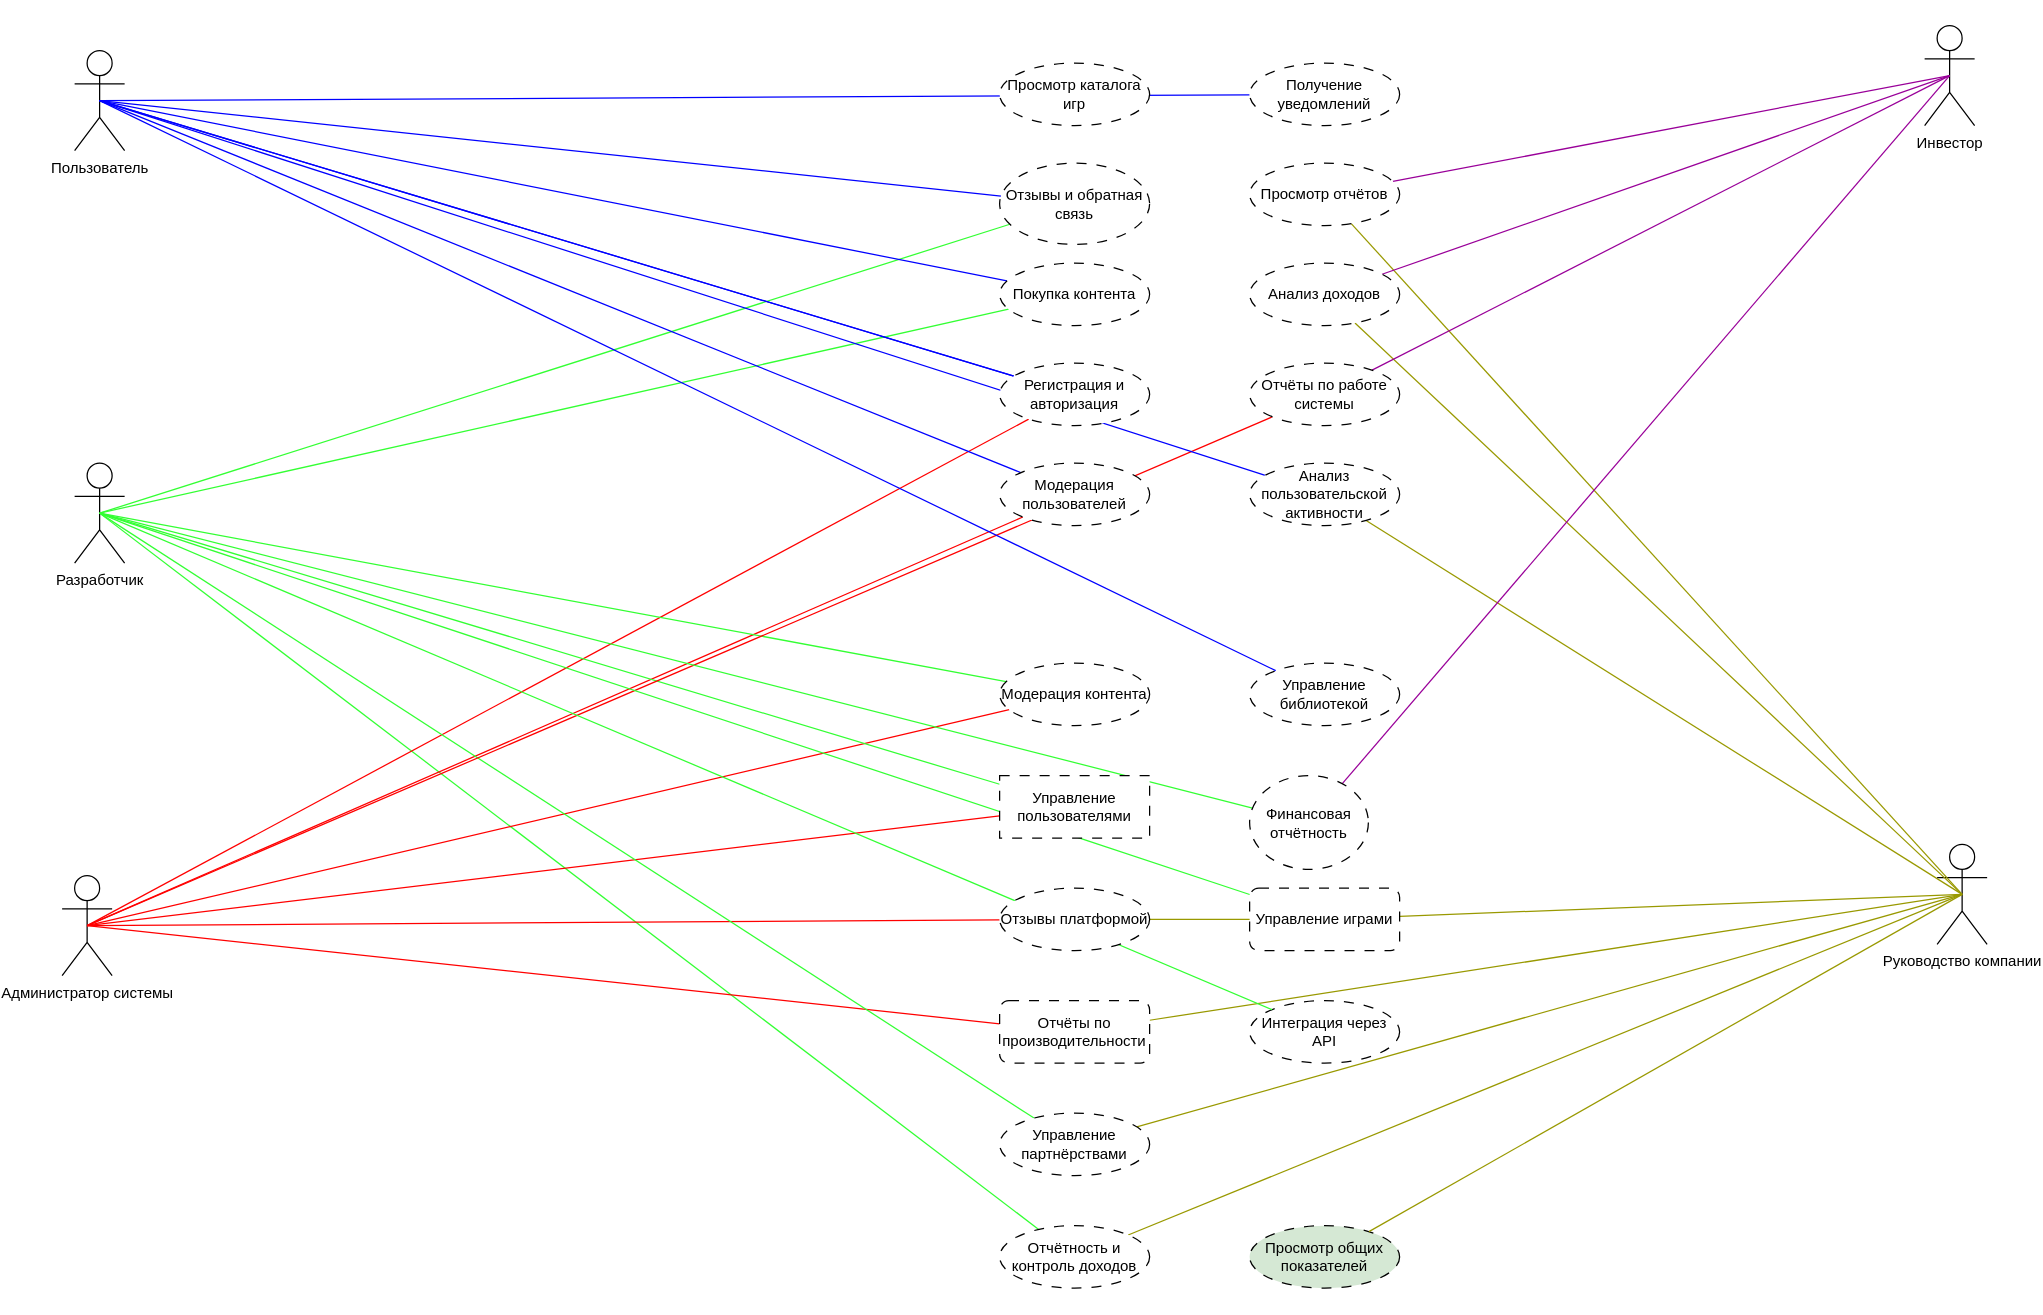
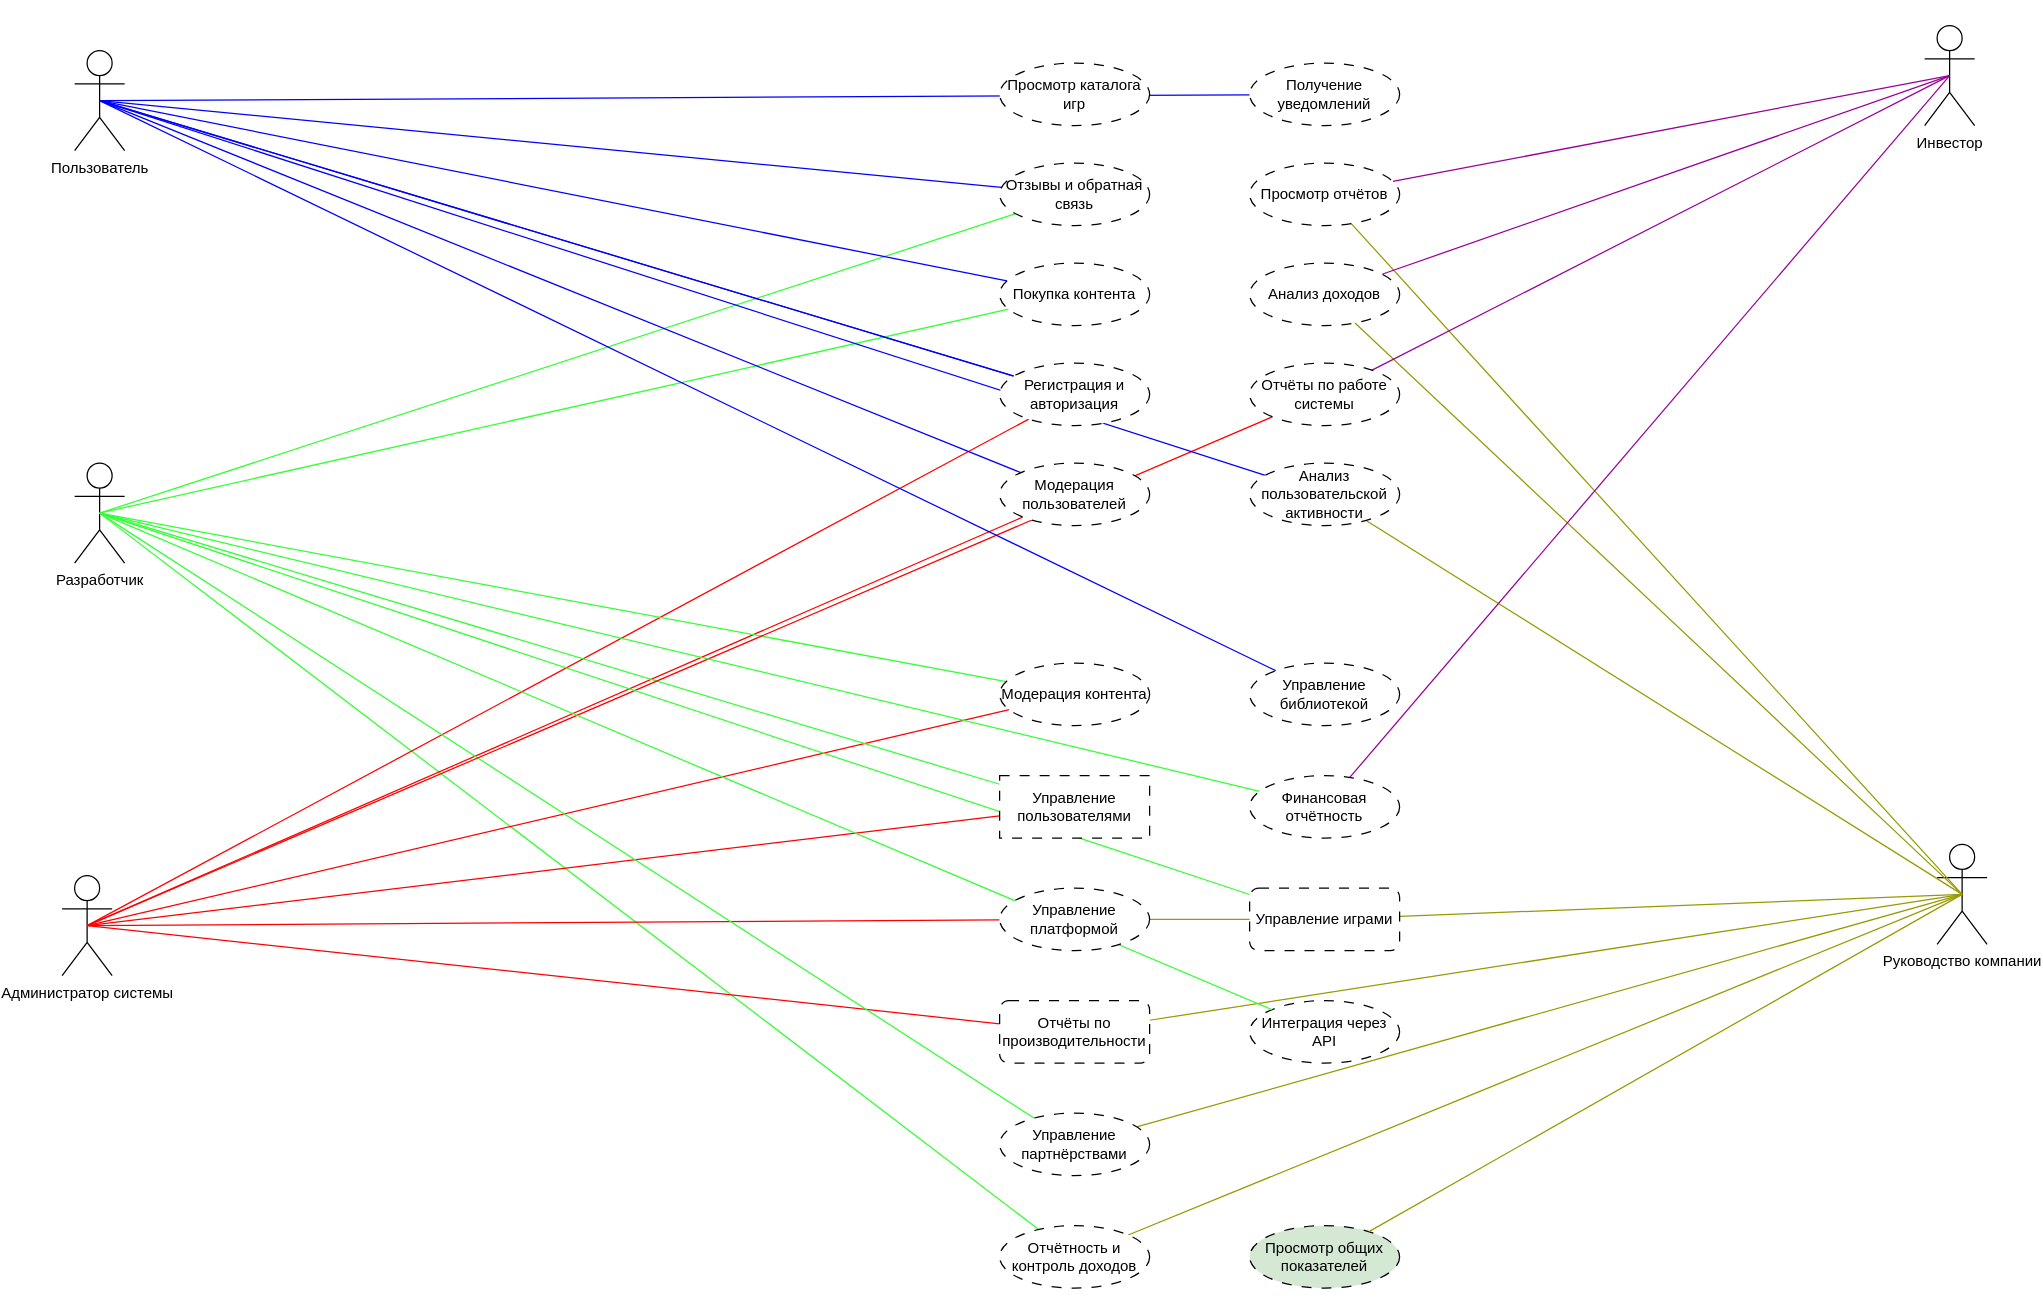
node "Отзывы и обратная связь": size 150x81 -> 150x63
node "Финансовая отчётность": size 119x94 -> 150x63
node "Отзывы платформой": label "Отзывы платформой" -> "Управление платформой"
